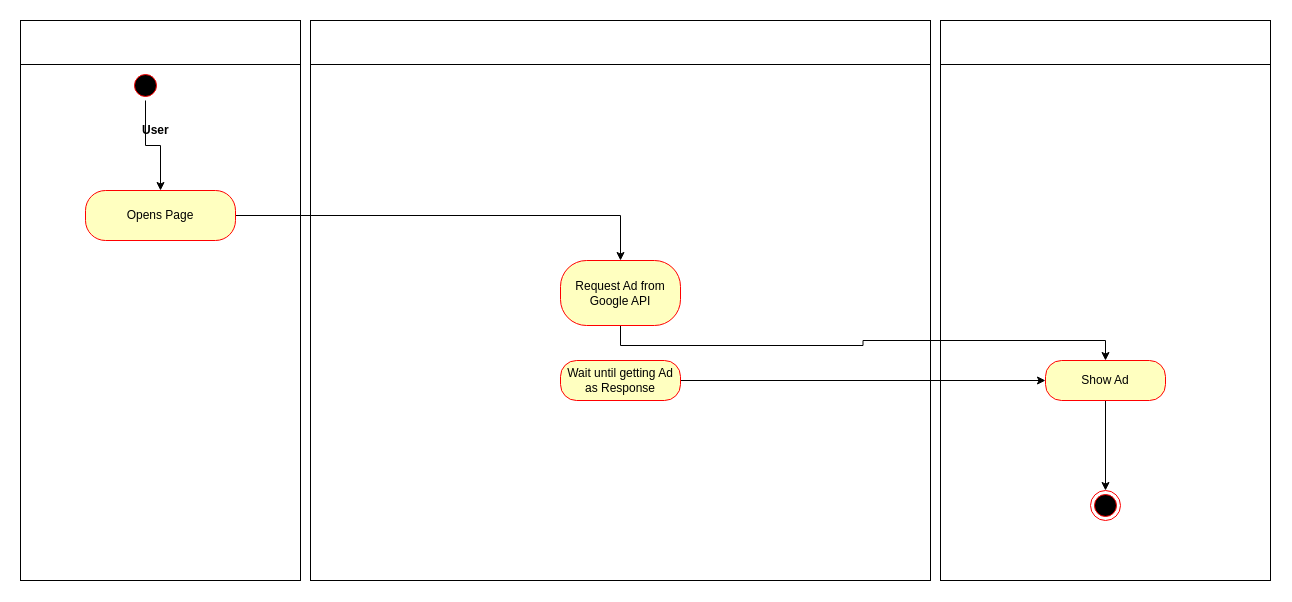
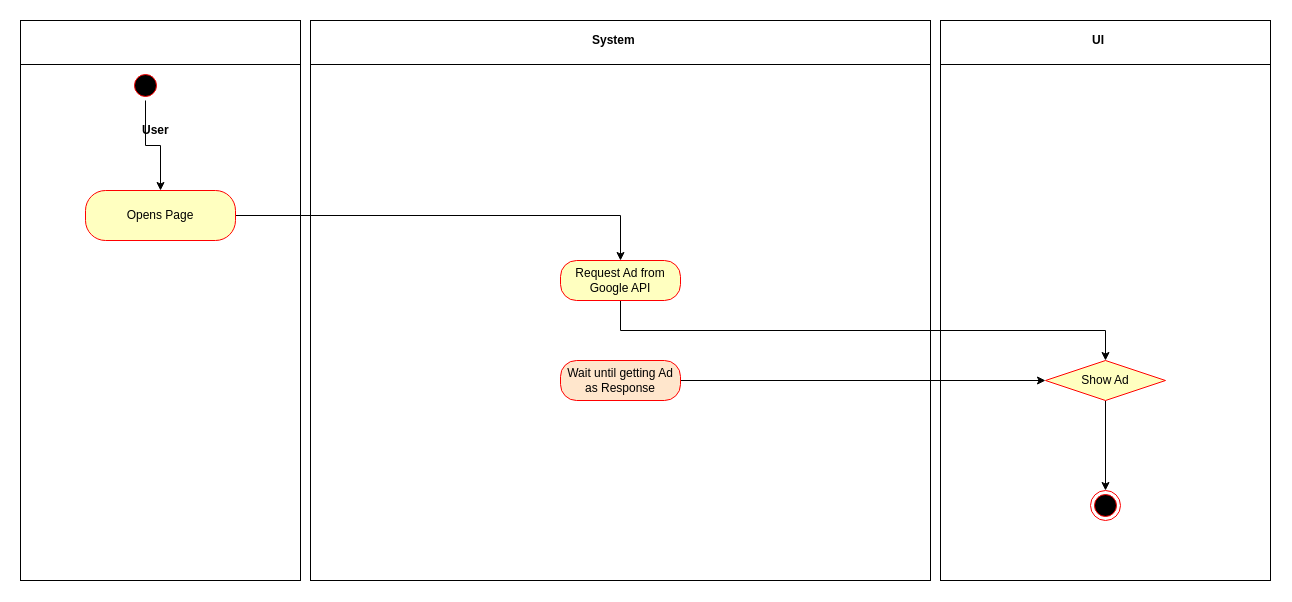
node "System": added
node "UI": added
node "Request Ad from Google API": size 120x65 -> 120x40
node "Wait until getting Ad as Response": fillcolor #ffffc0 -> #ffe6cc
node "Show Ad": shape rounded rectangle -> diamond
